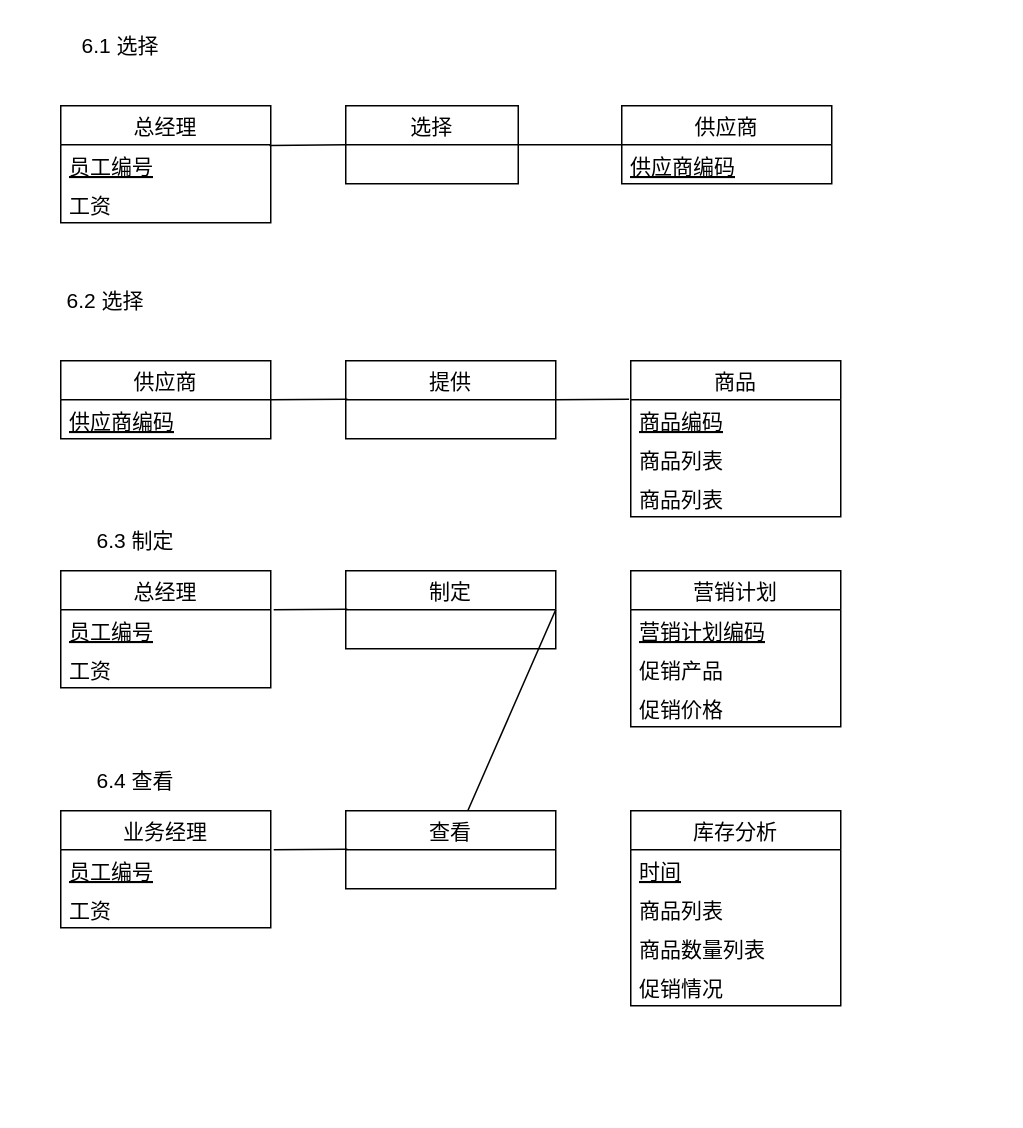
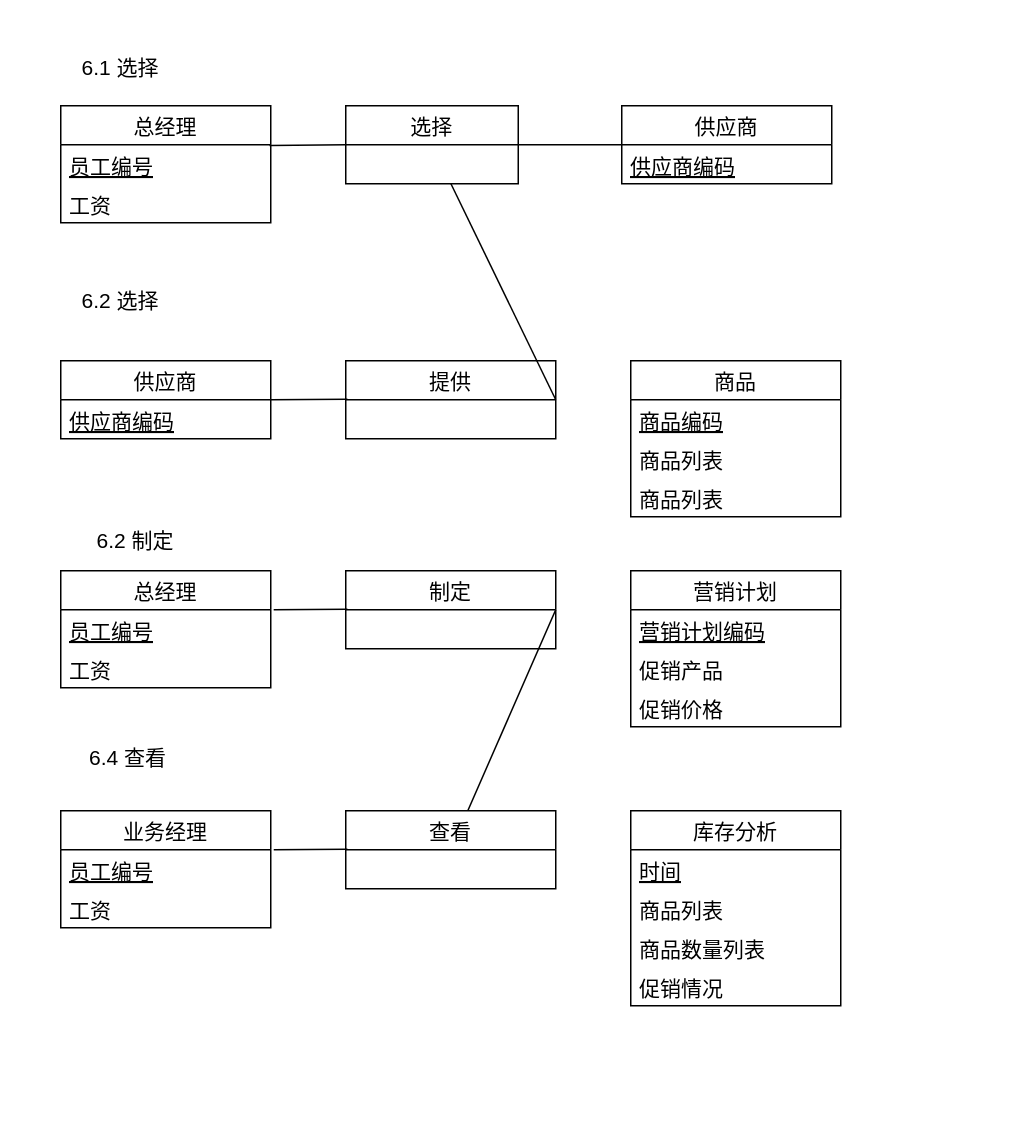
node "6.1 选择": moved (121, 46) -> (121, 68)
node "6.2 选择": moved (106, 301) -> (121, 301)
edge "提供" -- "商品编码": now "提供" -- "选择"
node "6.3 制定": label "6.3 制定" -> "6.2 制定"
node "6.4 查看": moved (136, 781) -> (128, 758)
